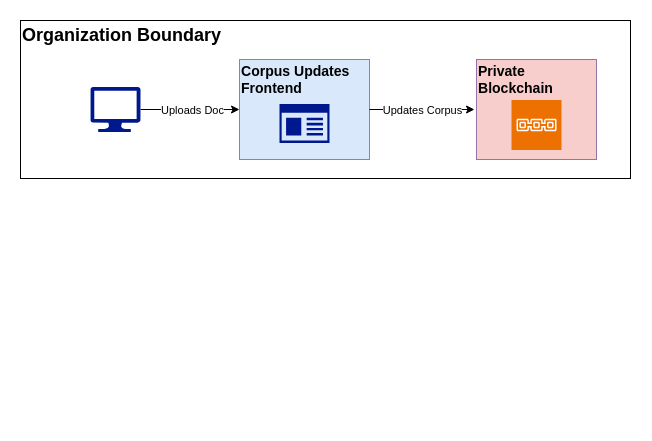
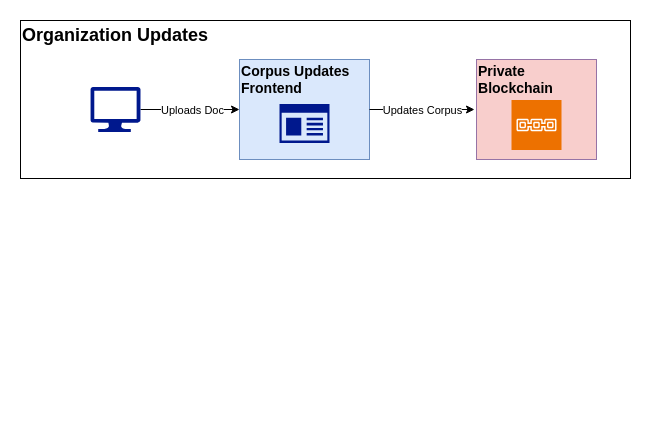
node "Organization Boundary": label "Organization Boundary" -> "Organization Updates"
